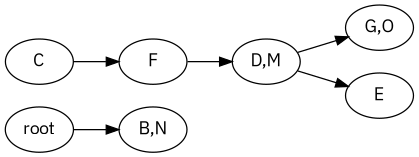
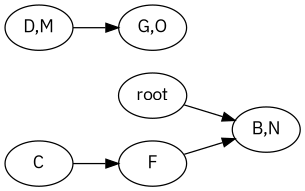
edge "F" -> "D,M": now "F" -> "B,N"
node "E": removed
